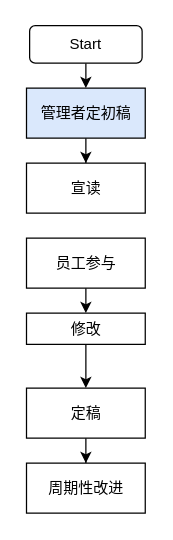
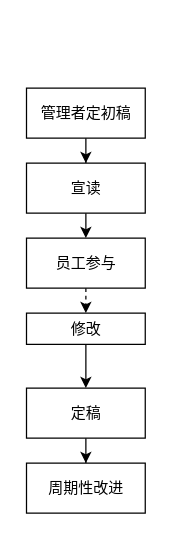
node "Start": removed
edge "Start" -> "管理者定初稿": removed
node "管理者定初稿": fillcolor #dae8fc -> #ffffff
edge "宣读" -> "员工参与": added
edge "员工参与" -> "修改": style solid -> dashed
